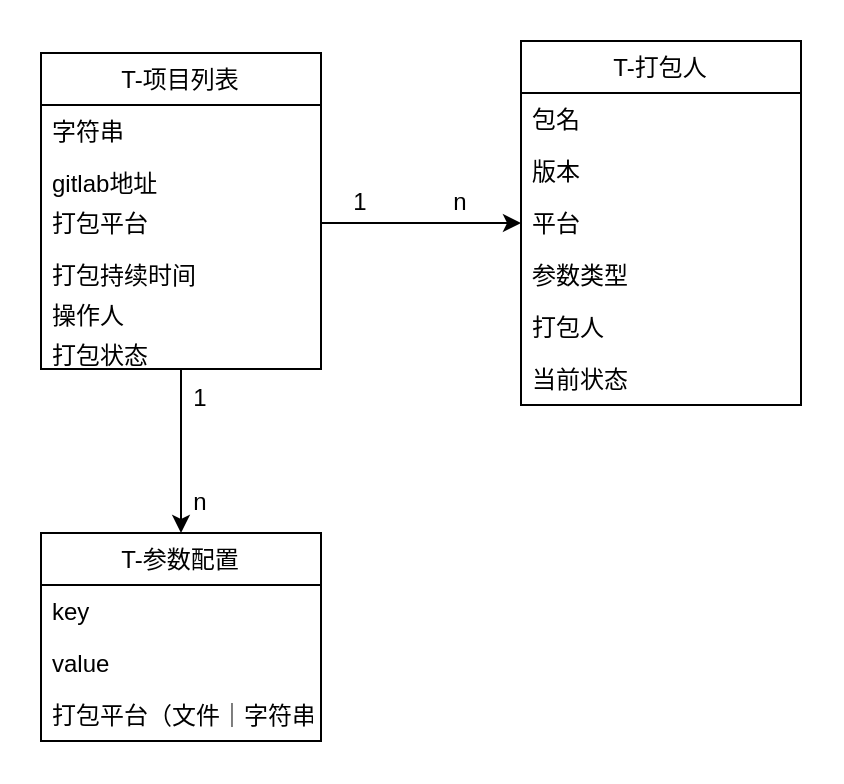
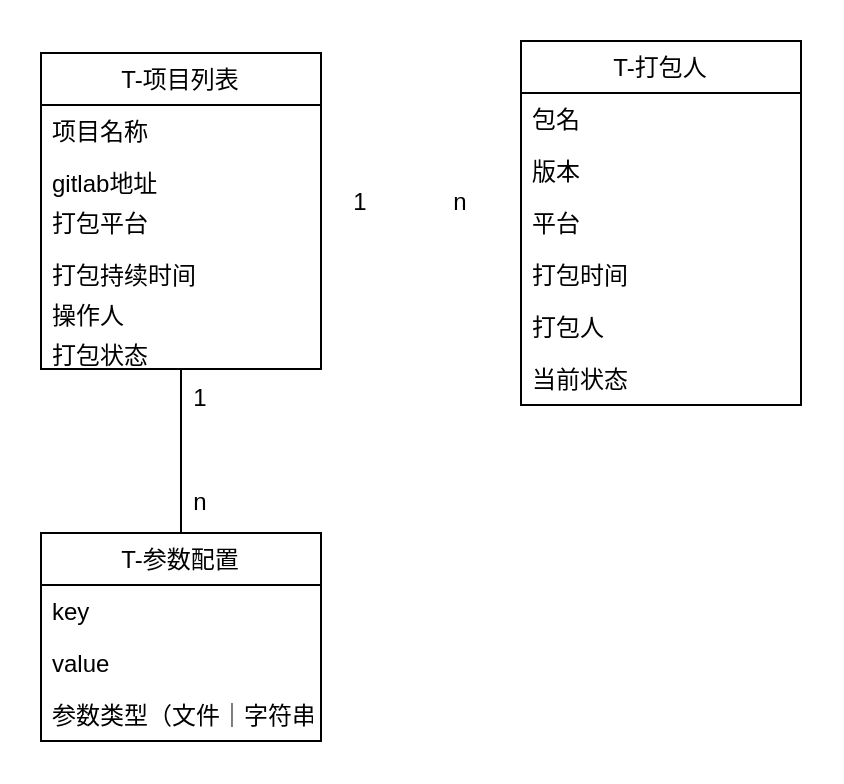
node "字符串": label "字符串" -> "项目名称"
edge "打包平台" -> "平台": removed
node "参数类型": label "参数类型" -> "打包时间"
edge "T-项目列表" -> "T-参数配置": arrowhead classic -> none
node "打包平台（文件｜字符串）": label "打包平台（文件｜字符串）" -> "参数类型（文件｜字符串）"
